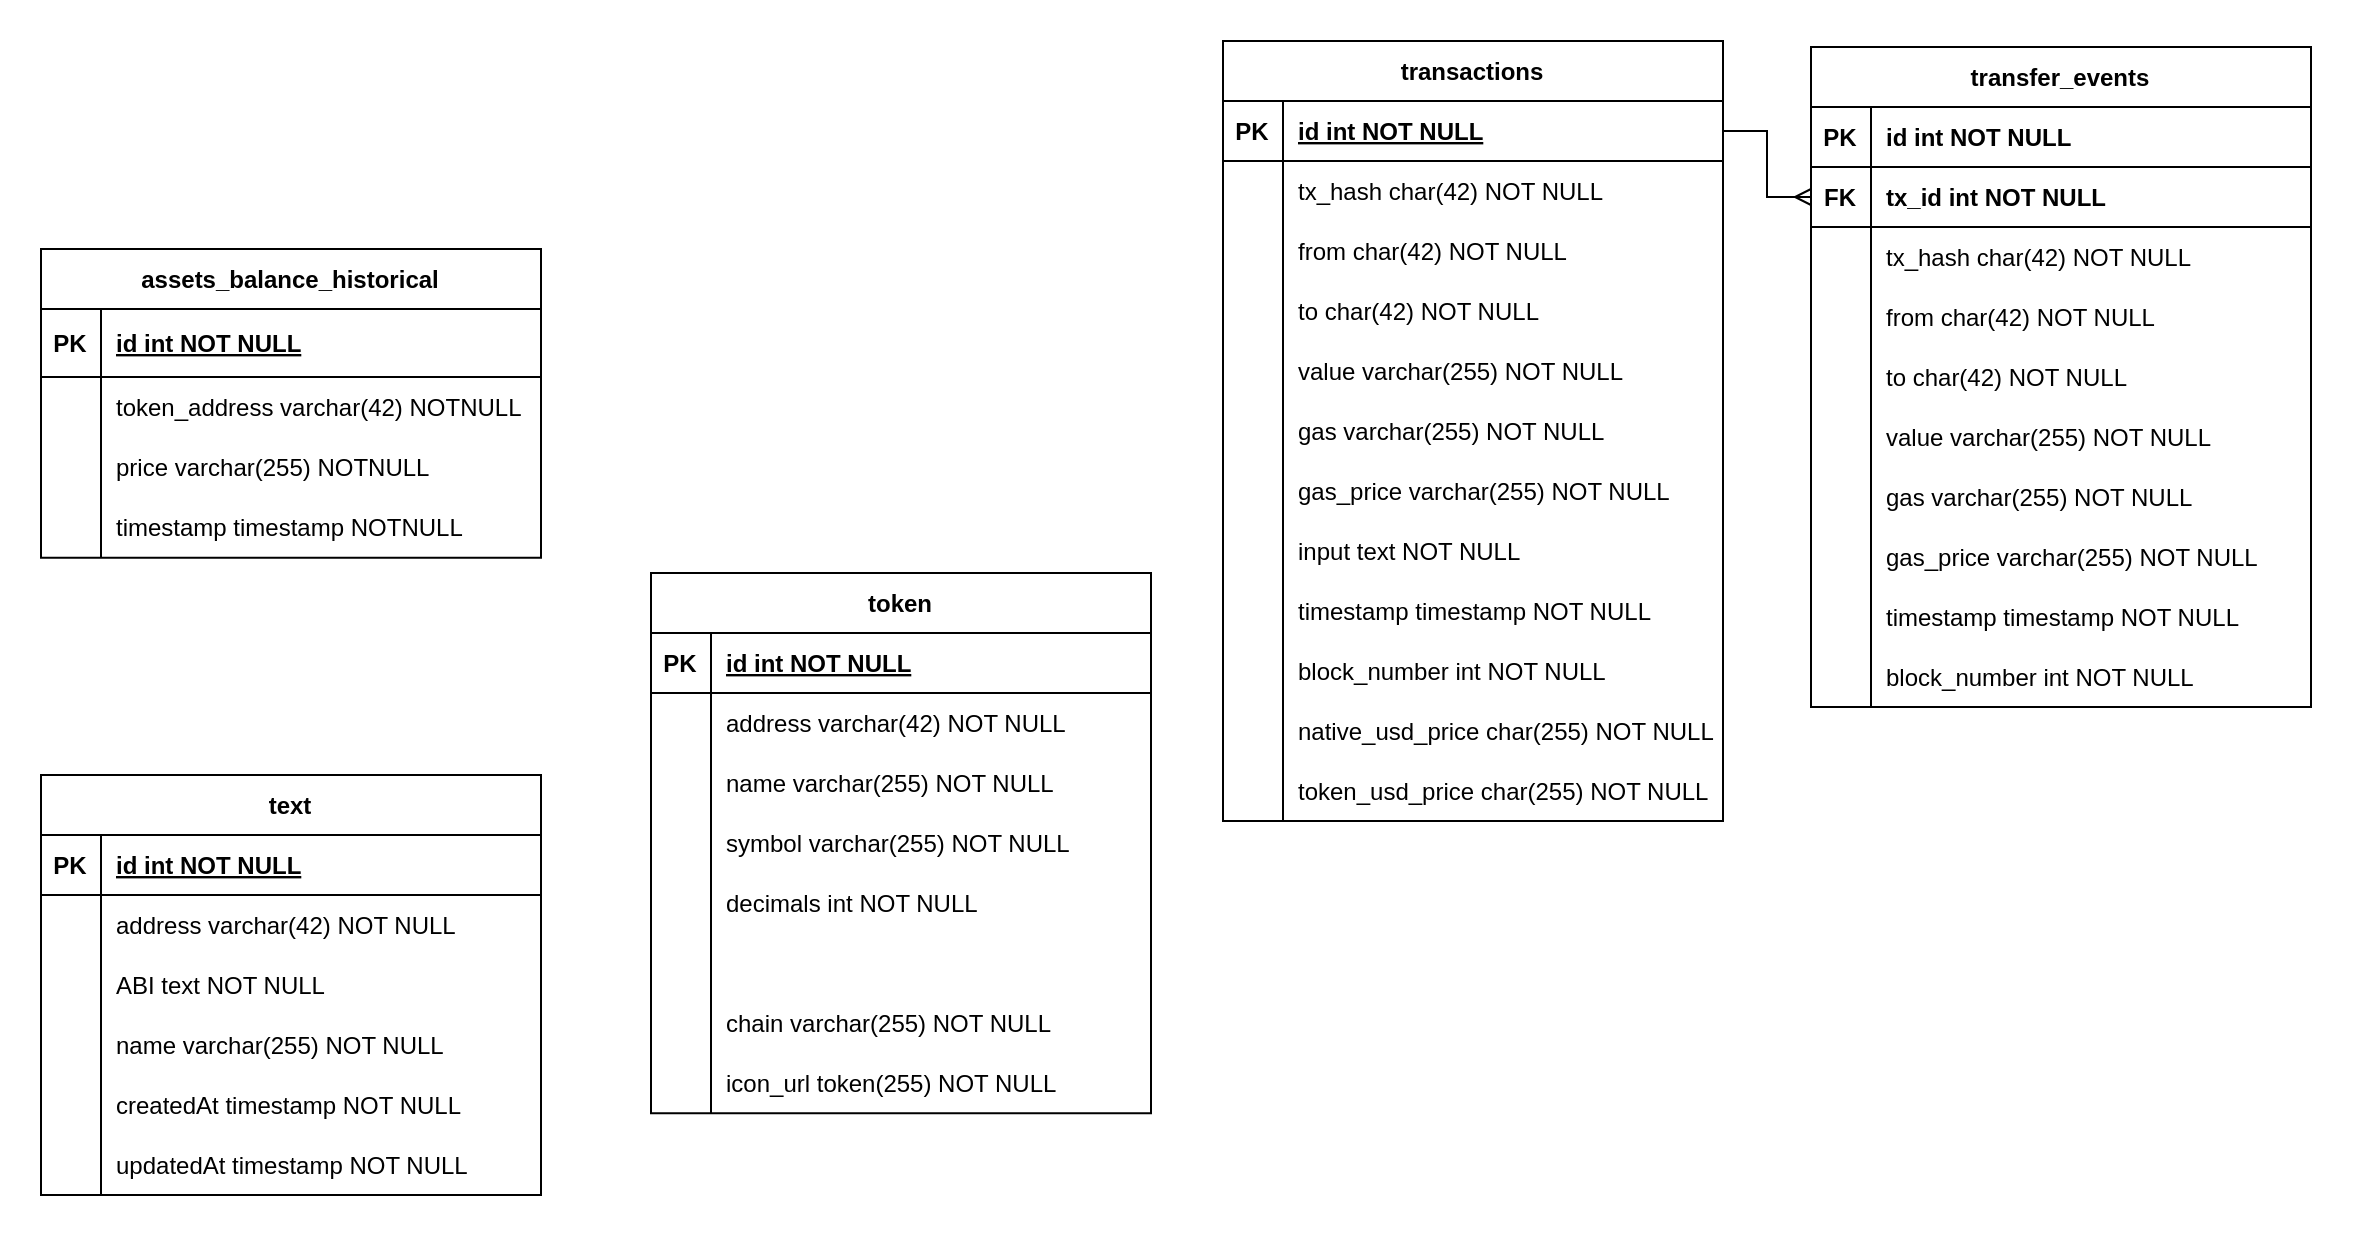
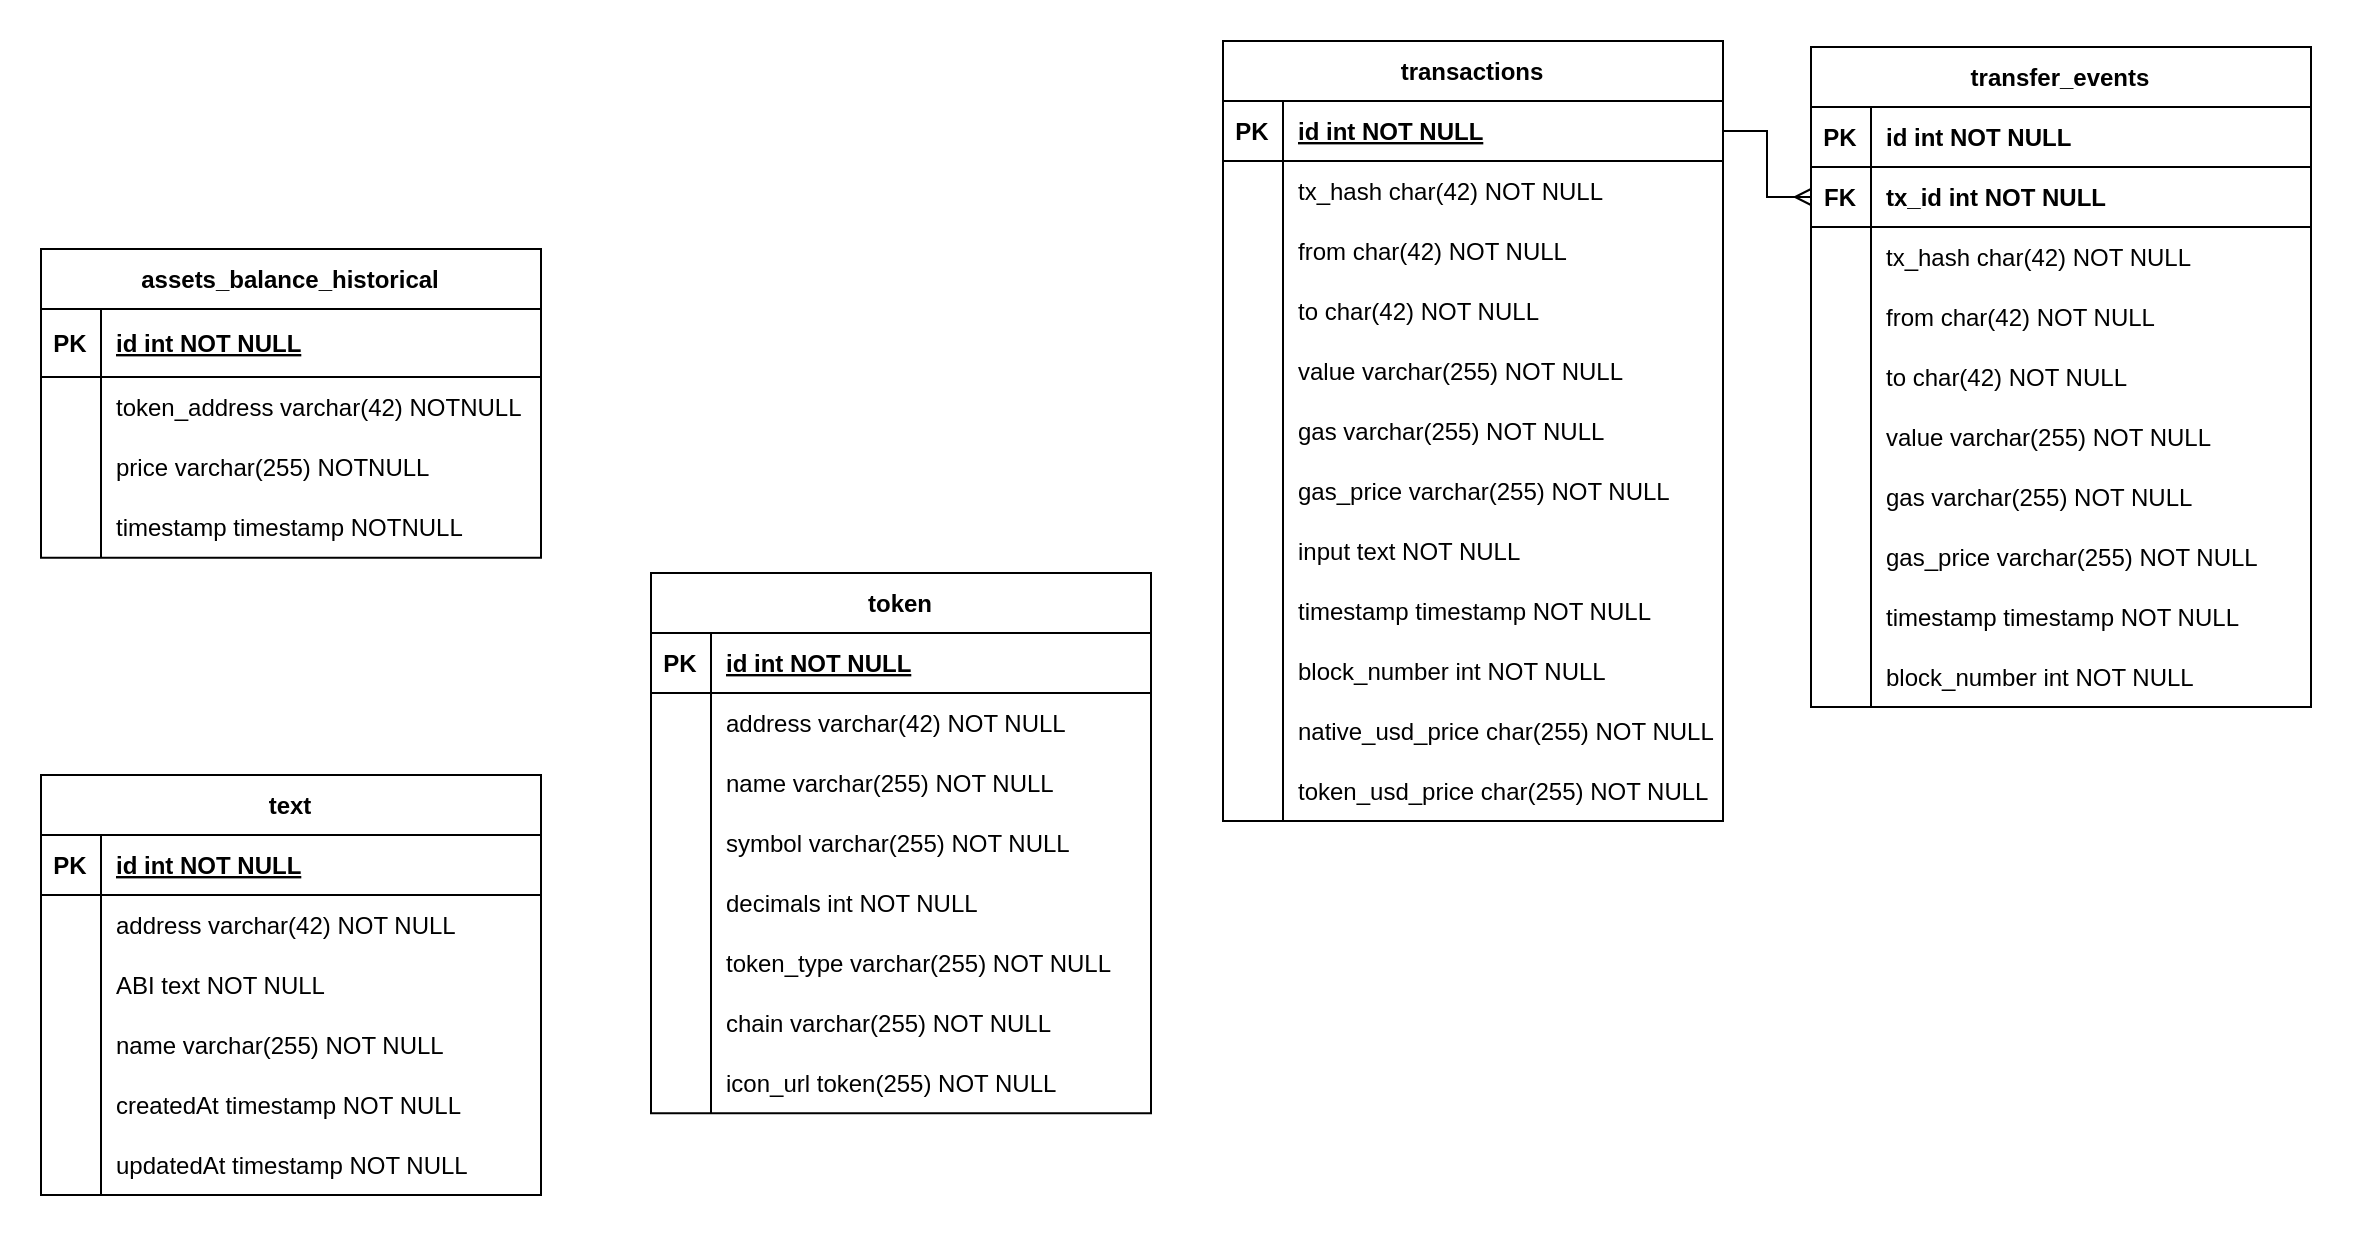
node "token_type varchar(255) NOT NULL": added
